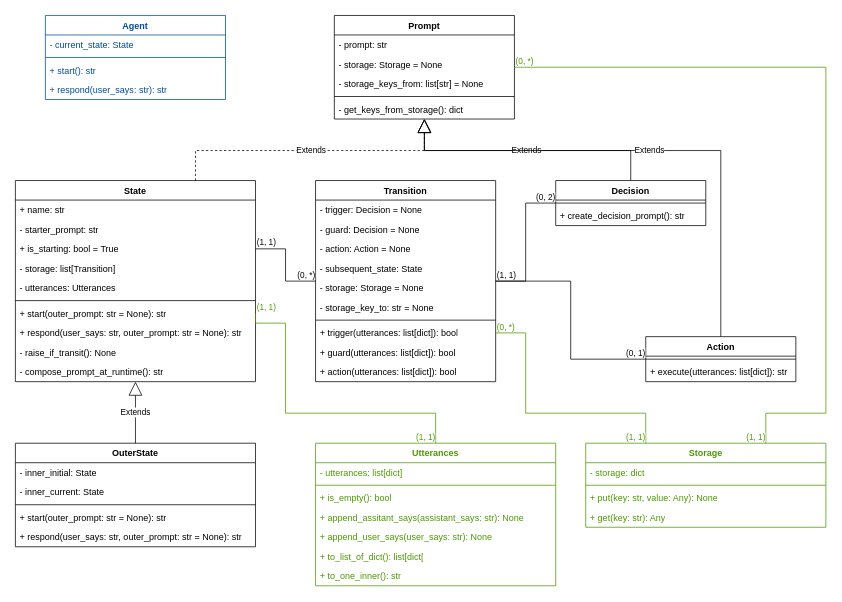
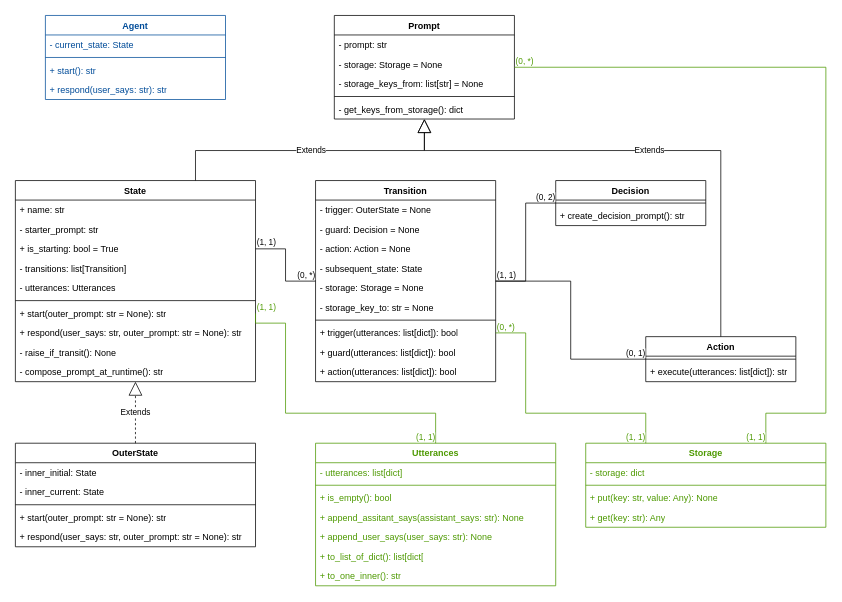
edge "State" -> "Prompt": style dashed -> solid
edge "Decision" -> "Prompt": removed, label "Extends"
node "- trigger: Decision = None": label "- trigger: Decision = None" -> "- trigger: OuterState = None"
node "- storage: list[Transition]": label "- storage: list[Transition]" -> "- transitions: list[Transition]"
edge "OuterState" -> "State": style solid -> dashed
